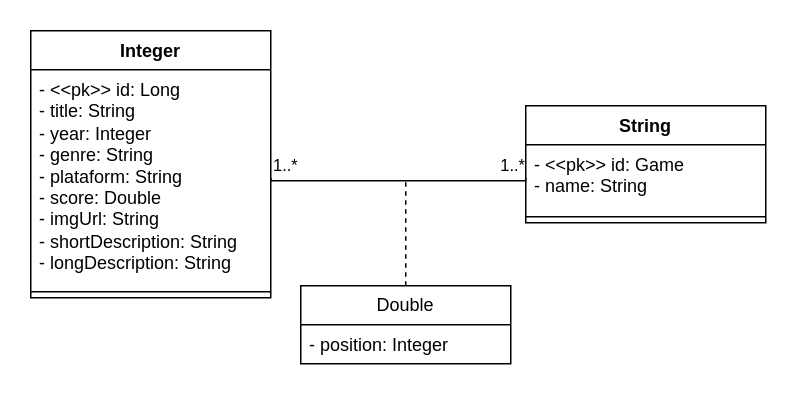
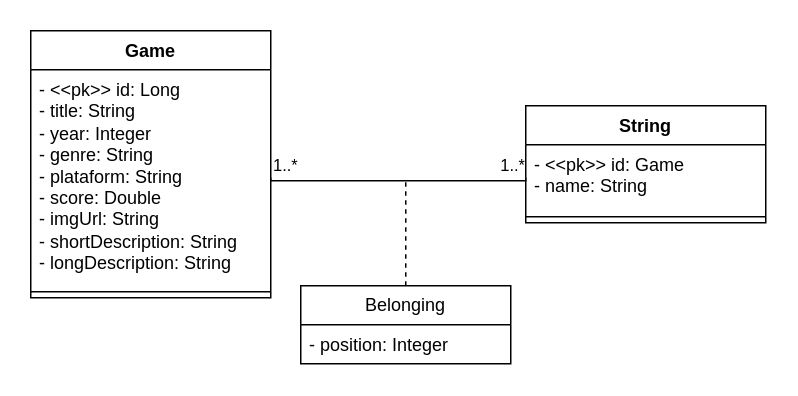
node "Integer": label "Integer" -> "Game"
node "Double": label "Double" -> "Belonging"
